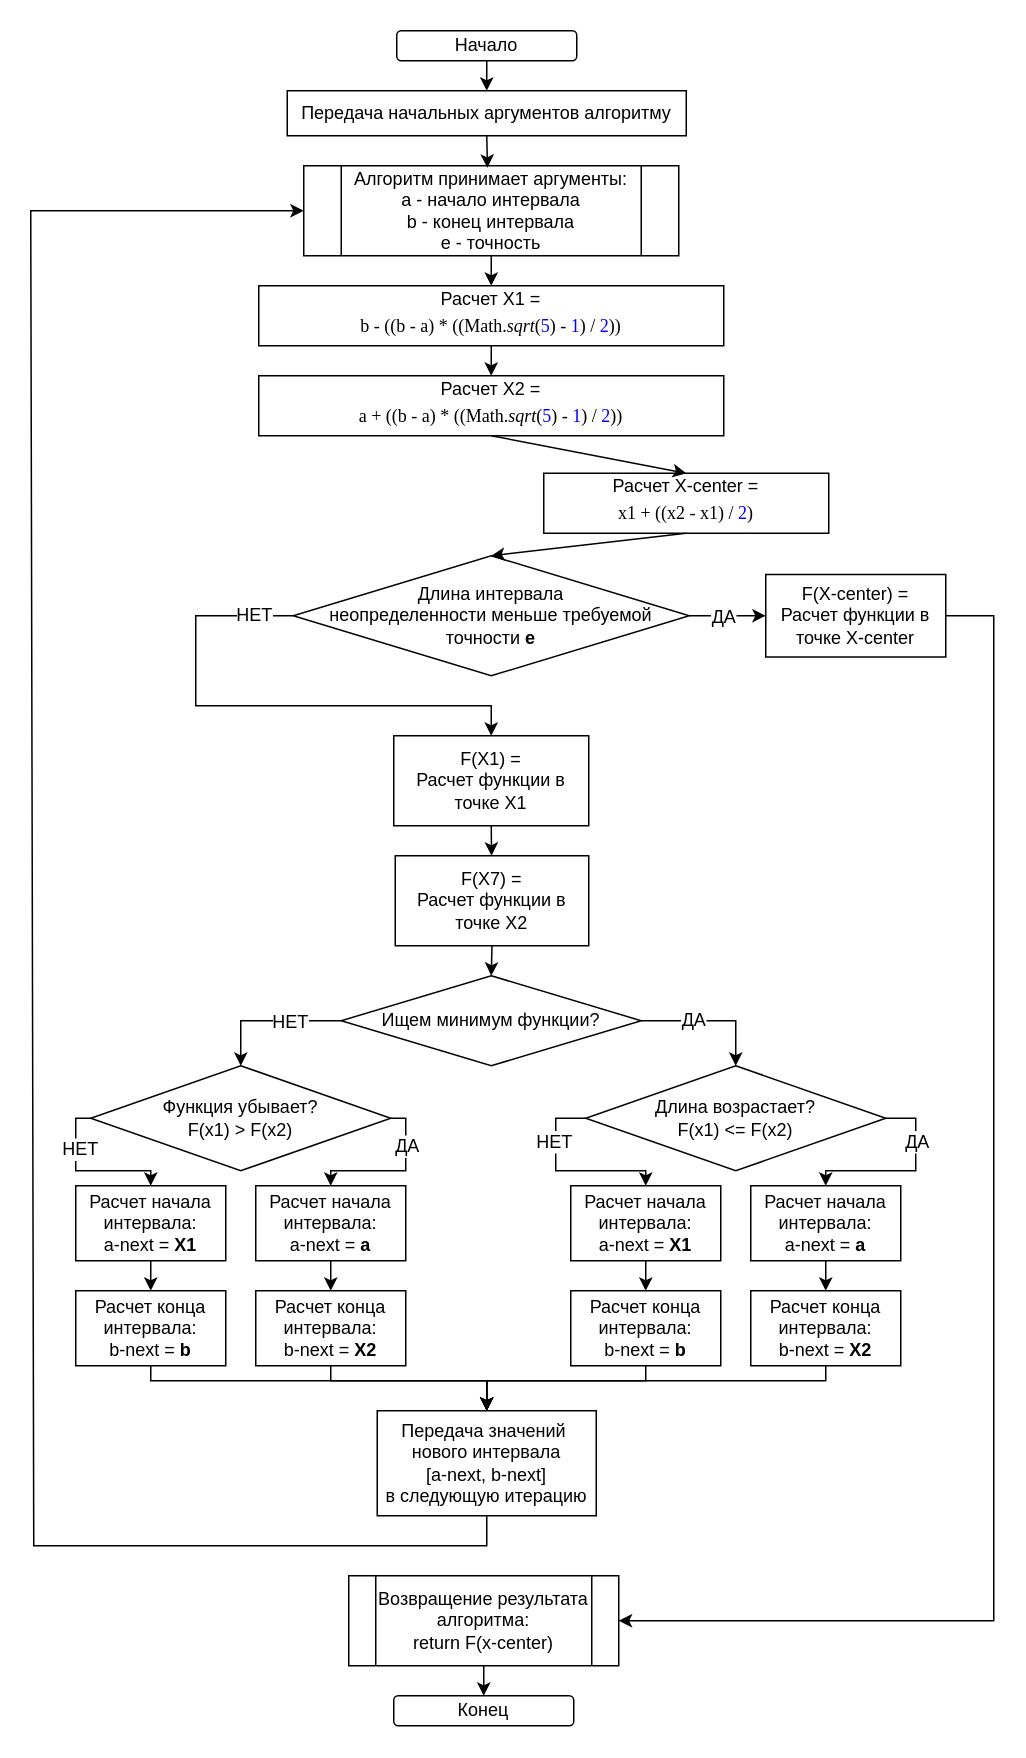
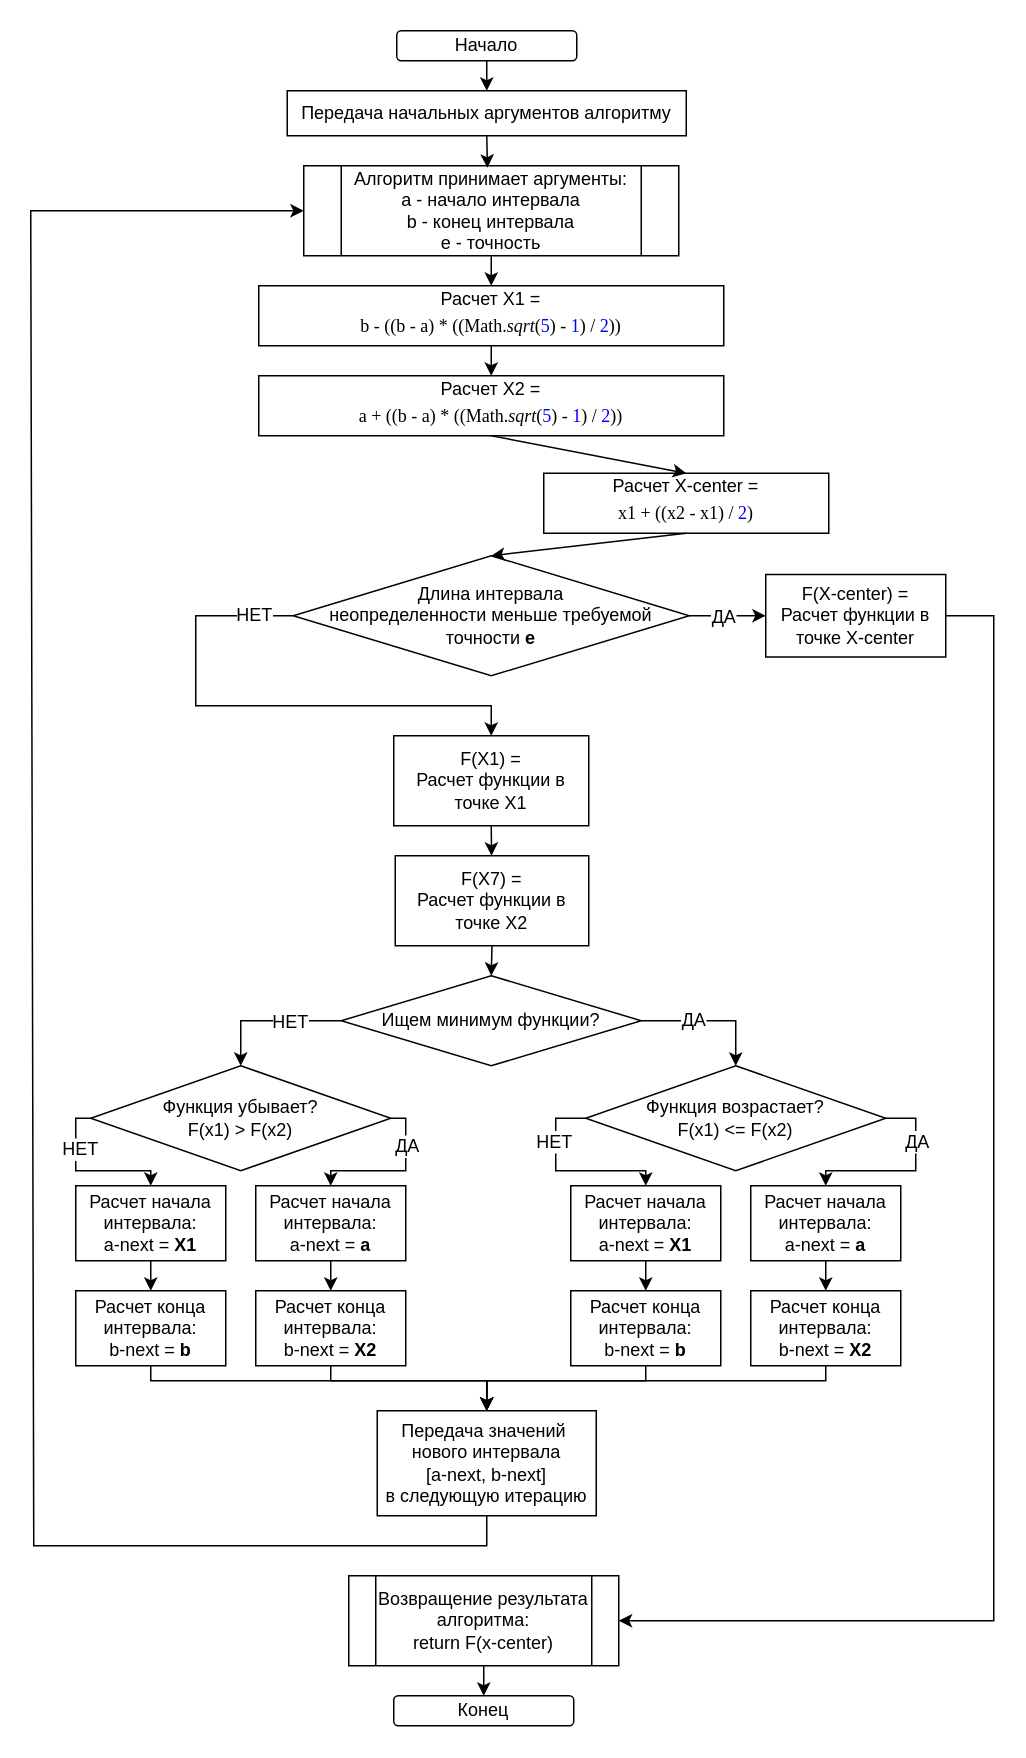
node "Длина возрастает? F(x1) <= F(x2)": label "Длина возрастает? F(x1) <= F(x2)" -> "Функция возрастает? F(x1) <= F(x2)"
